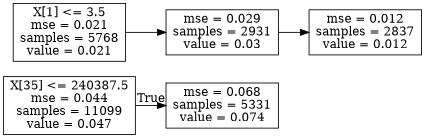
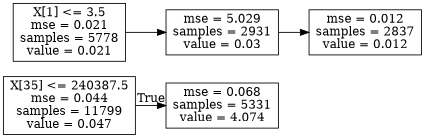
node "X[1] <= 3.5 mse = 0.021 samples = 5768 value = 0.021": label "X[1] <= 3.5 mse = 0.021 samples = 5768 value = 0.021" -> "X[1] <= 3.5 mse = 0.021 samples = 5778 value = 0.021"
node "mse = 0.029 samples = 2931 value = 0.03": label "mse = 0.029 samples = 2931 value = 0.03" -> "mse = 5.029 samples = 2931 value = 0.03"
node "X[35] <= 240387.5 mse = 0.044 samples = 11099 value = 0.047": label "X[35] <= 240387.5 mse = 0.044 samples = 11099 value = 0.047" -> "X[35] <= 240387.5 mse = 0.044 samples = 11799 value = 0.047"
node "mse = 0.068 samples = 5331 value = 0.074": label "mse = 0.068 samples = 5331 value = 0.074" -> "mse = 0.068 samples = 5331 value = 4.074"
